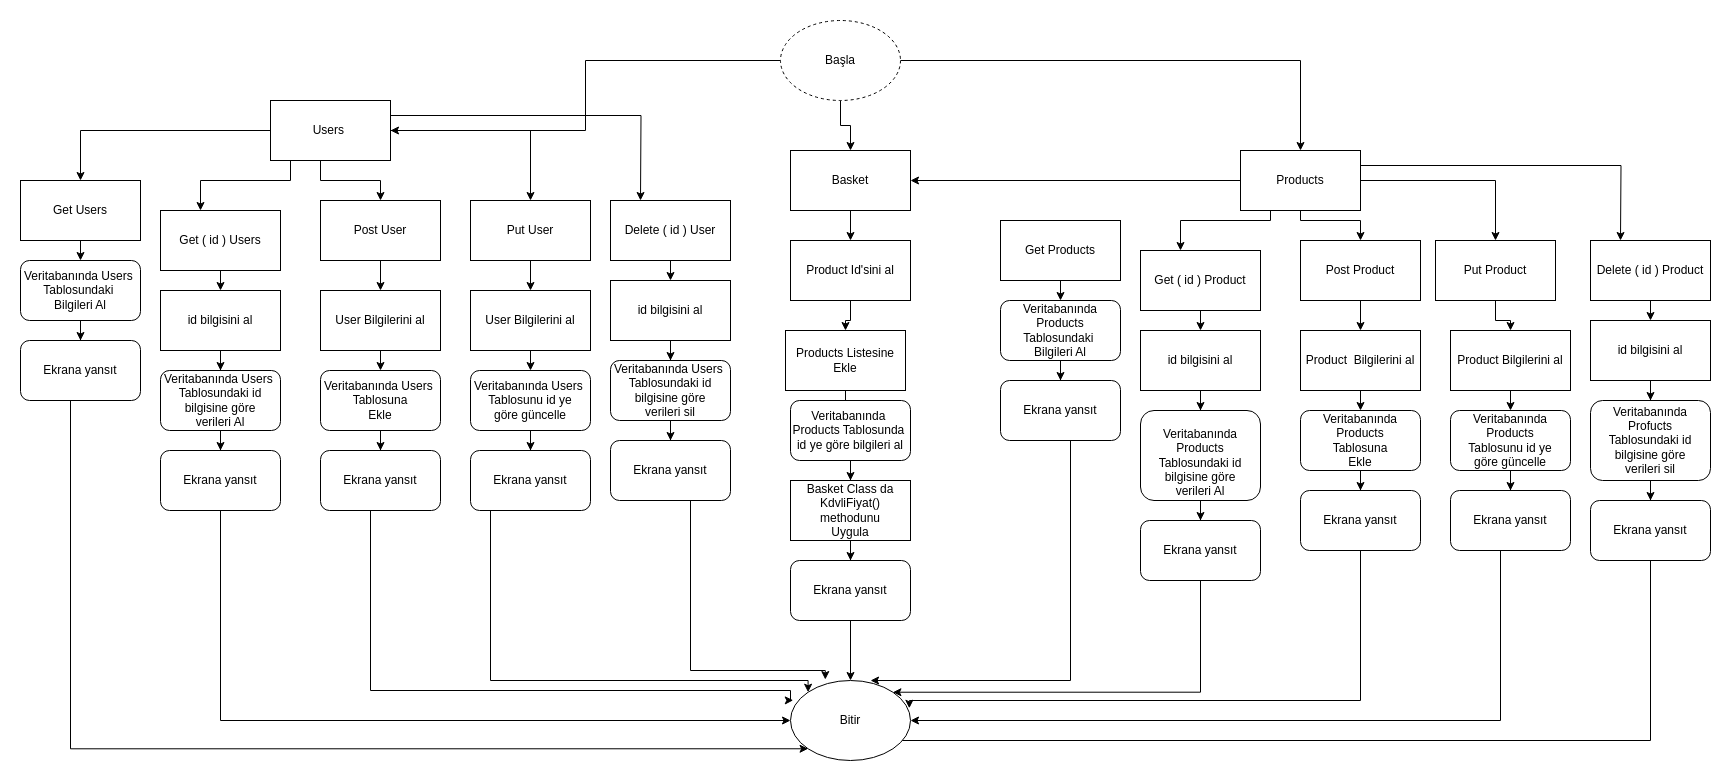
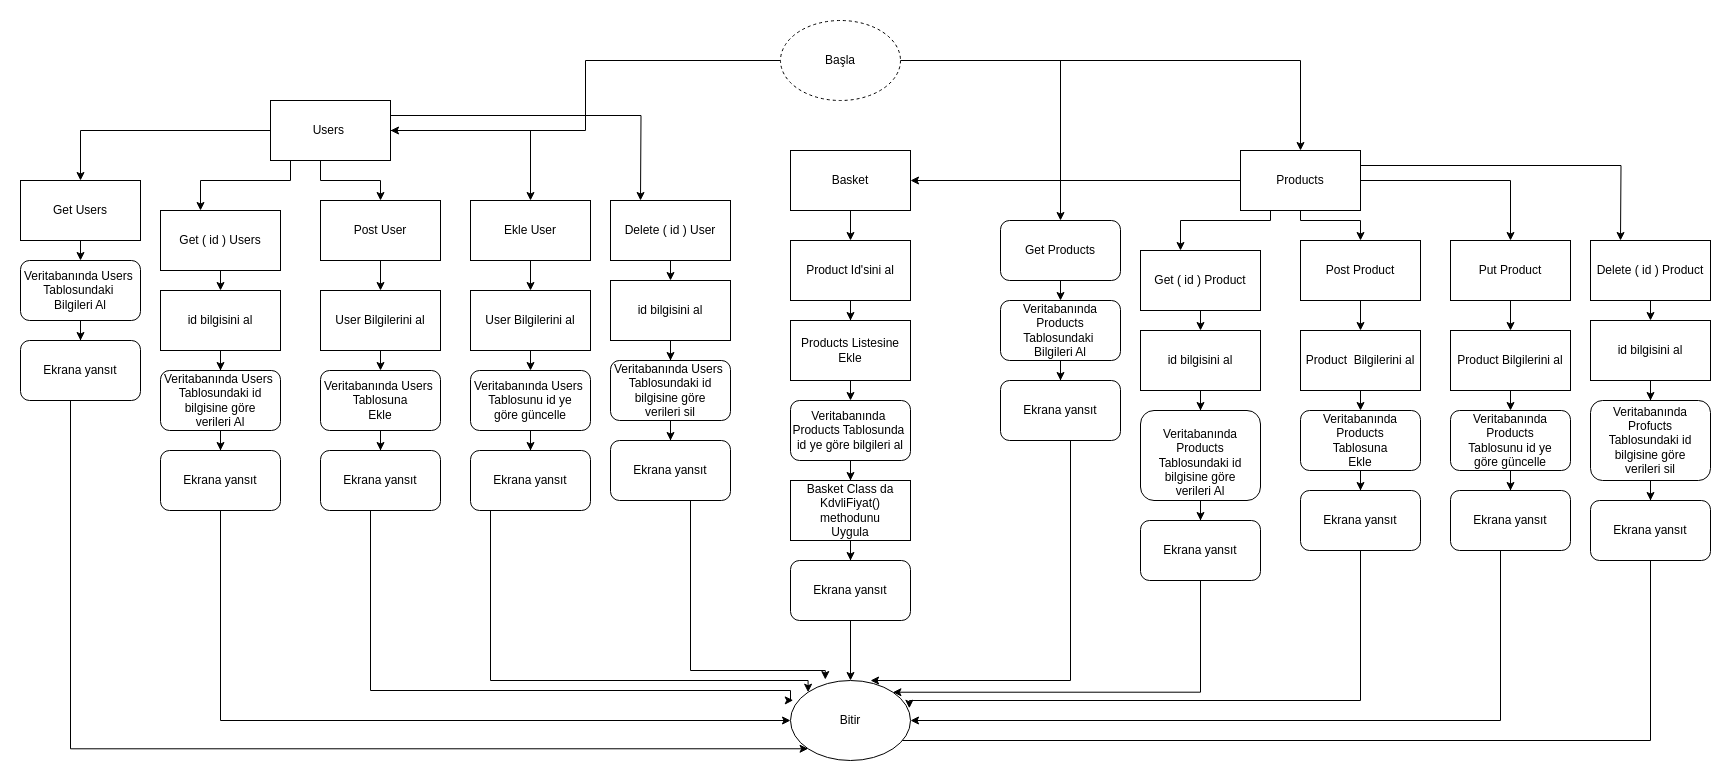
edge "Başla" -> "Basket": now "Başla" -> "Get Products"
node "Put User": label "Put User" -> "Ekle User"
node "Get Products": shape rectangle -> rounded rectangle
node "Put Product": moved (1496, 271) -> (1511, 271)
node "Products Listesine Ekle": moved (846, 361) -> (851, 351)
